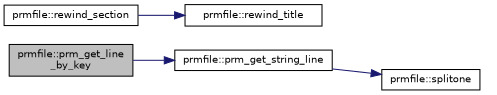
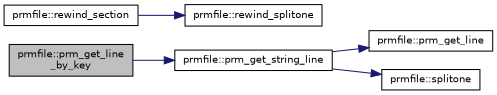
node "prmfile::rewind_title": label "prmfile::rewind_title" -> "prmfile::rewind_splitone"
node "prmfile::prm_get_line": added
